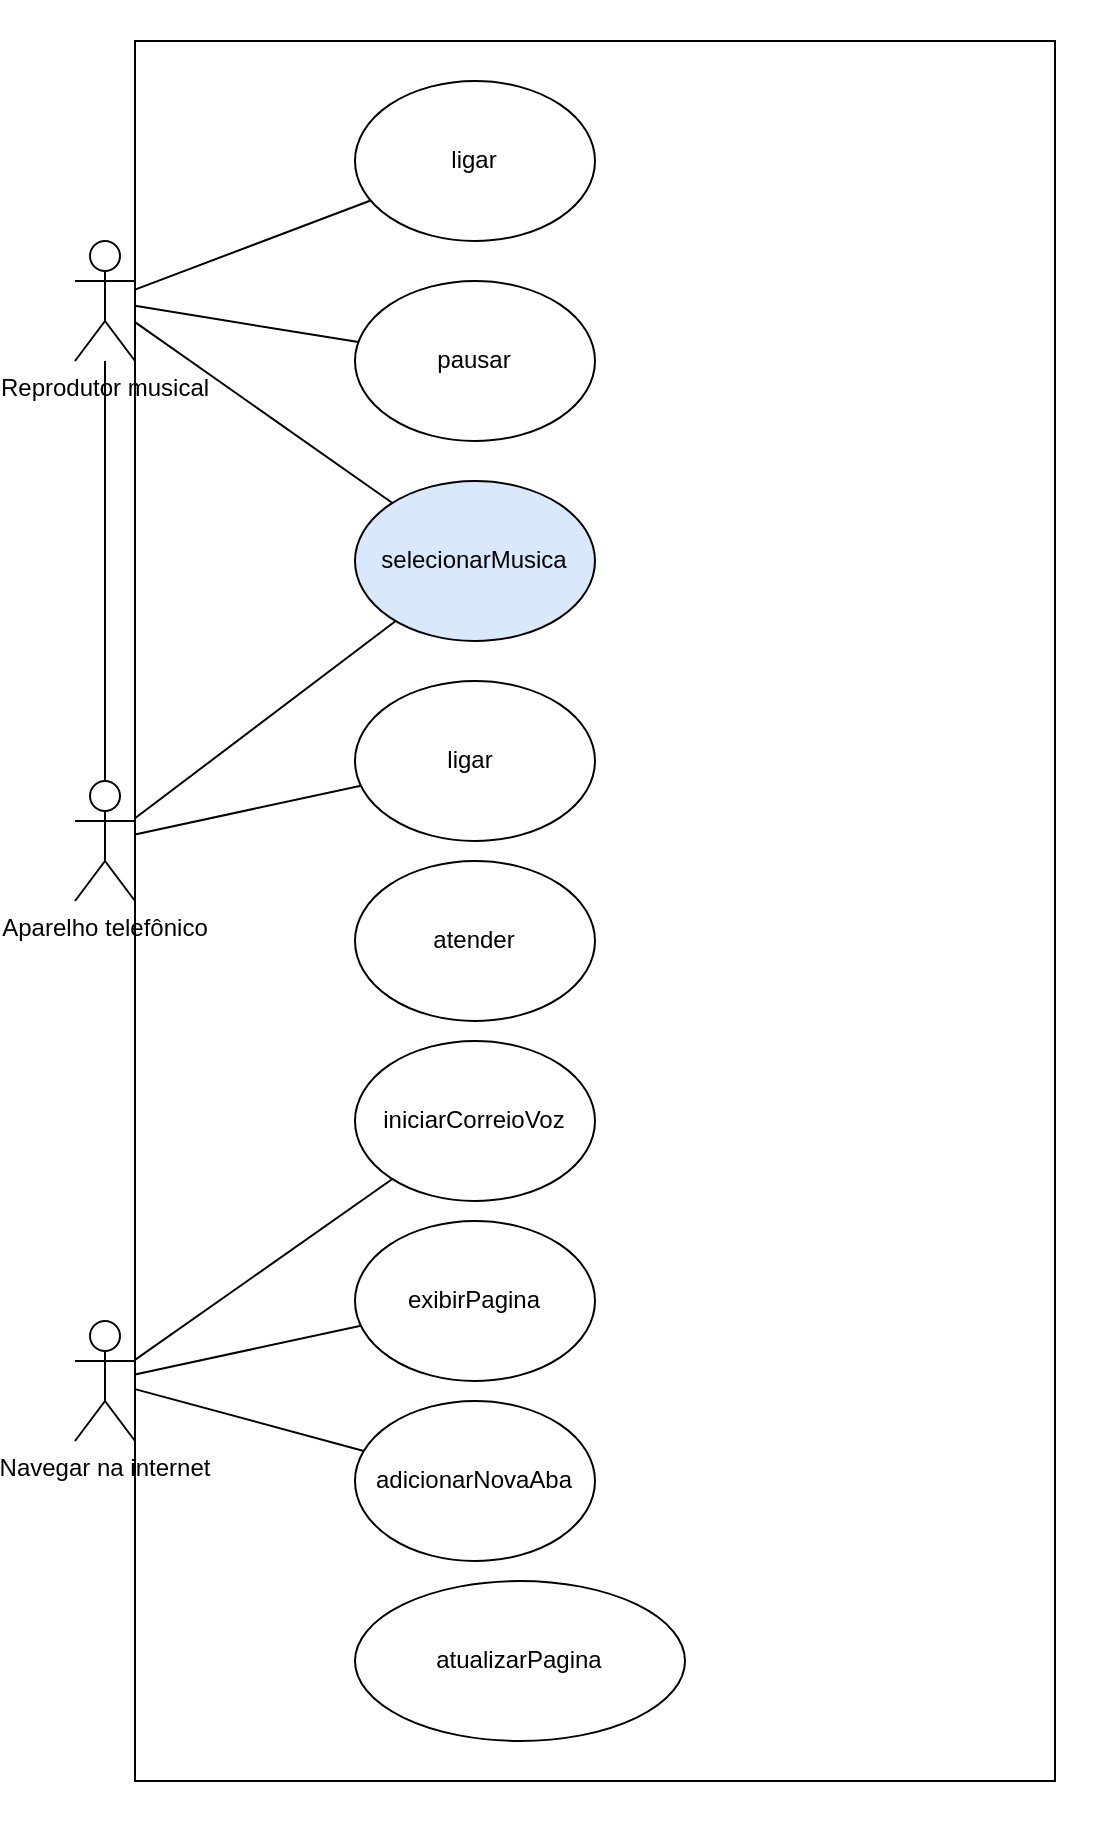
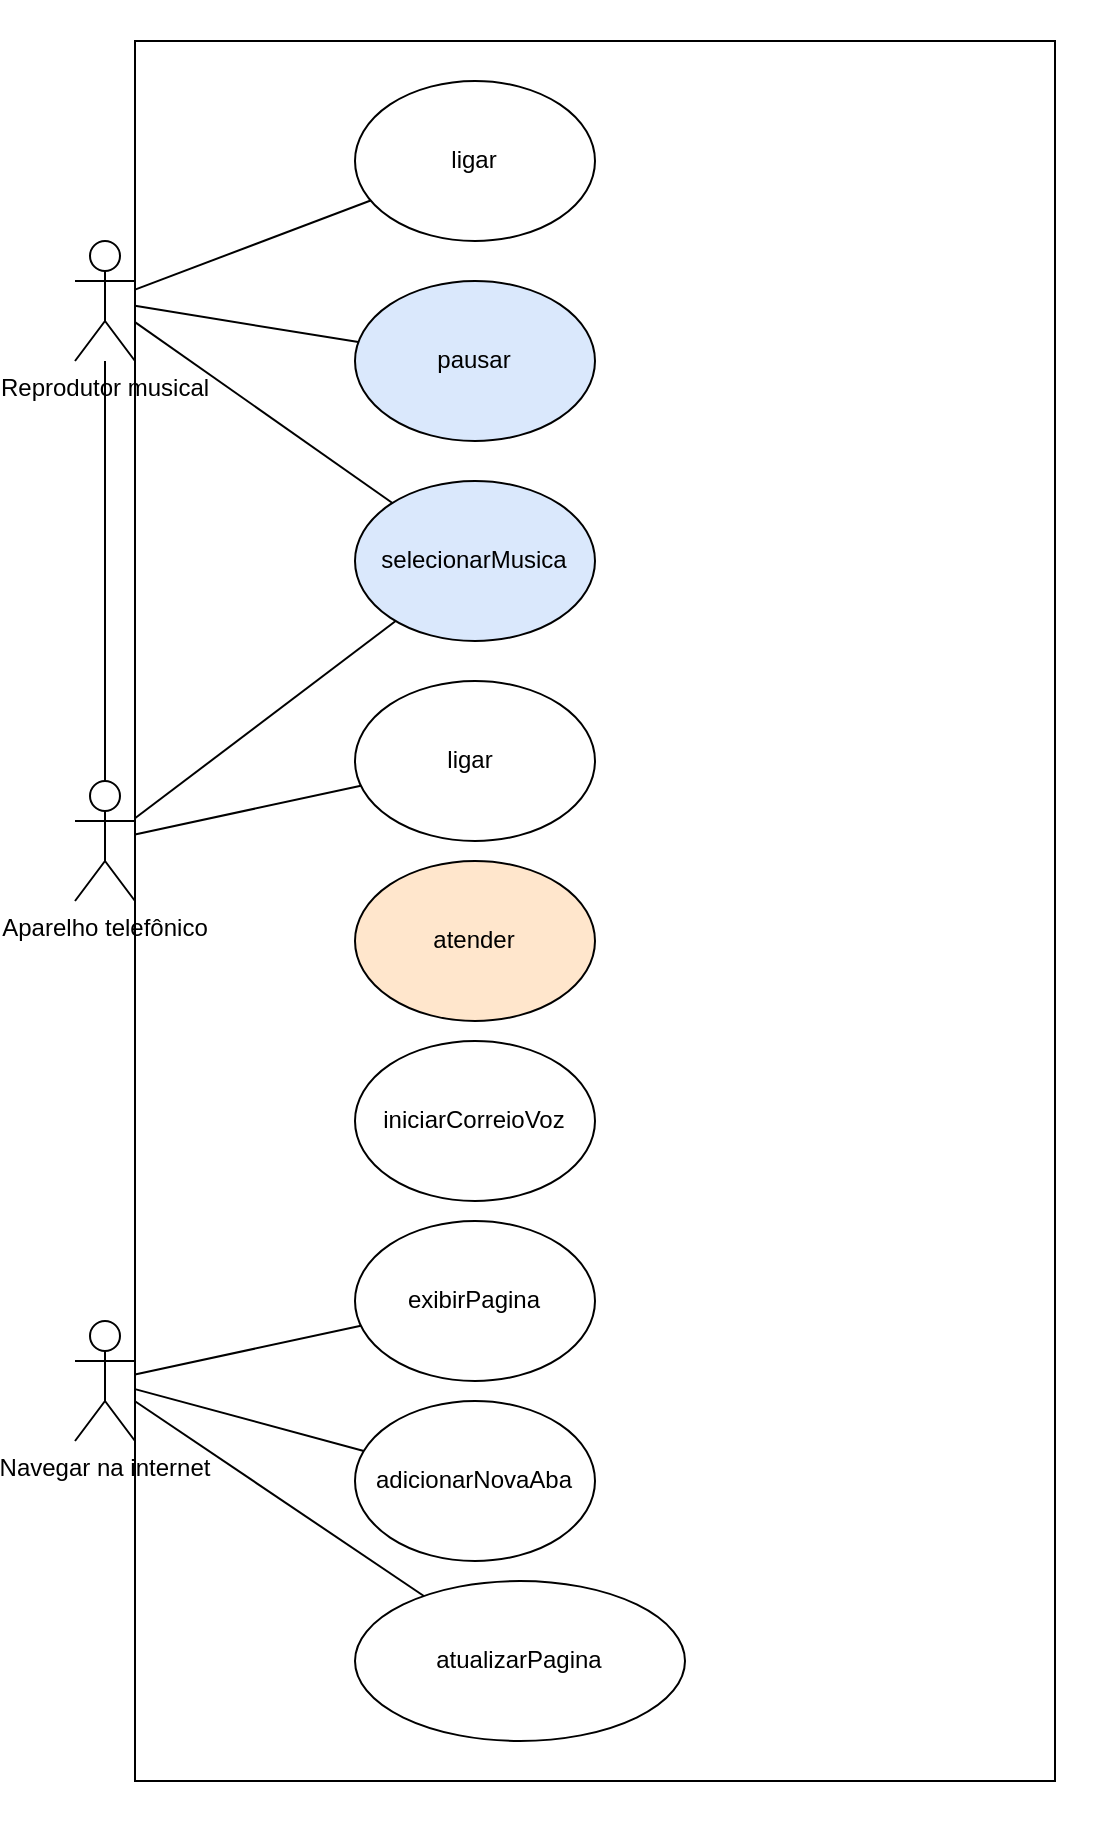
node "pausar": fillcolor #ffffff -> #dae8fc
node "atender": fillcolor #ffffff -> #ffe6cc
edge "iniciarCorreioVoz" -- "Navegar na internet": now "atualizarPagina" -- "Navegar na internet"
